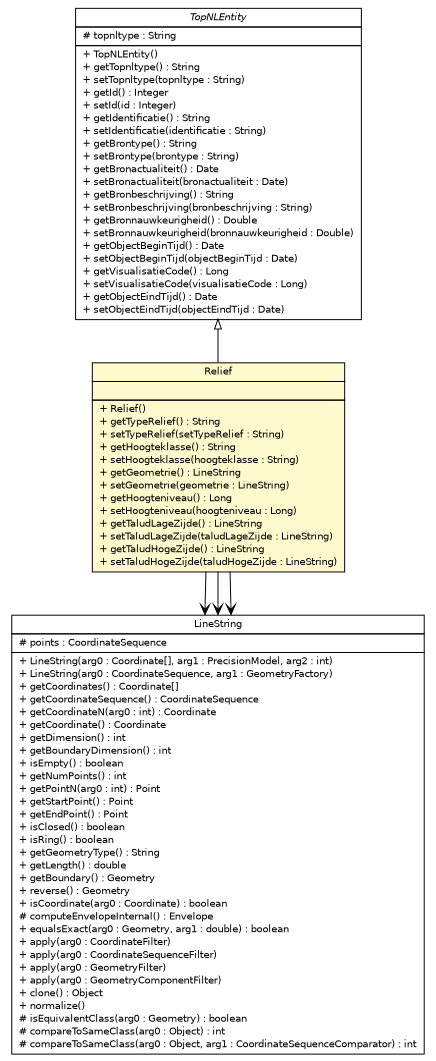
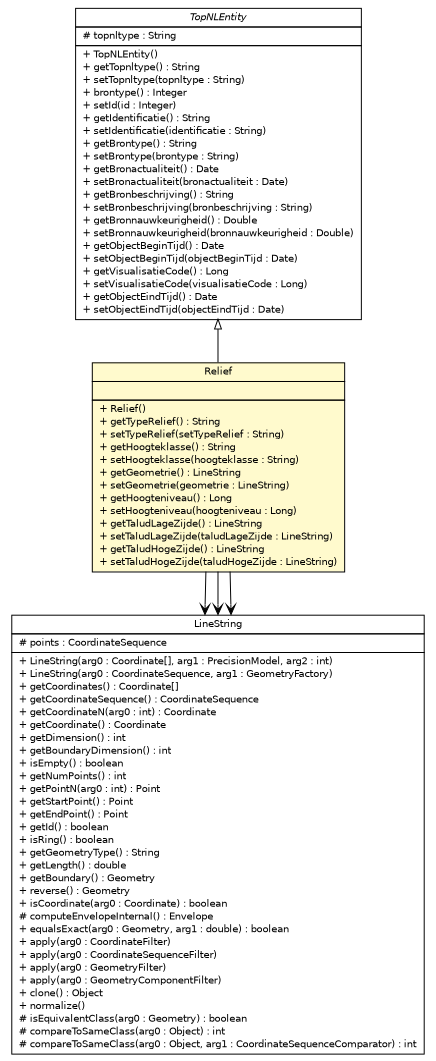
node "TopNLEntity": text "+ getId() : Integer" -> "+ brontype() : Integer"
node "LineString": text "+ isClosed() : boolean" -> "+ getId() : boolean"
